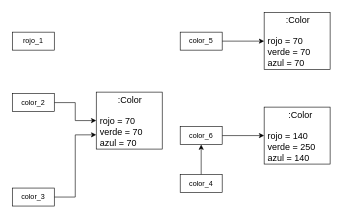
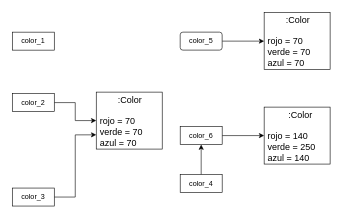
node "rojo_1": label "rojo_1" -> "color_1"
node "color_5": shape rectangle -> rounded rectangle
